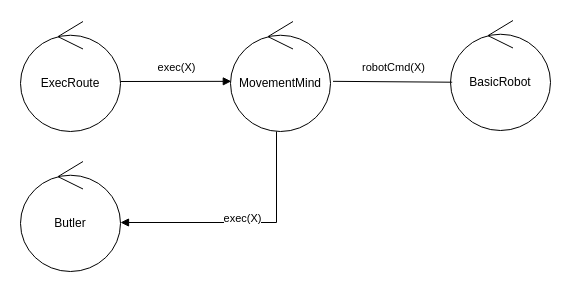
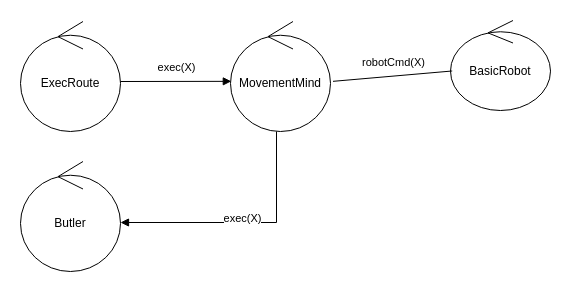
node "BasicRobot": size 100x110 -> 100x90
